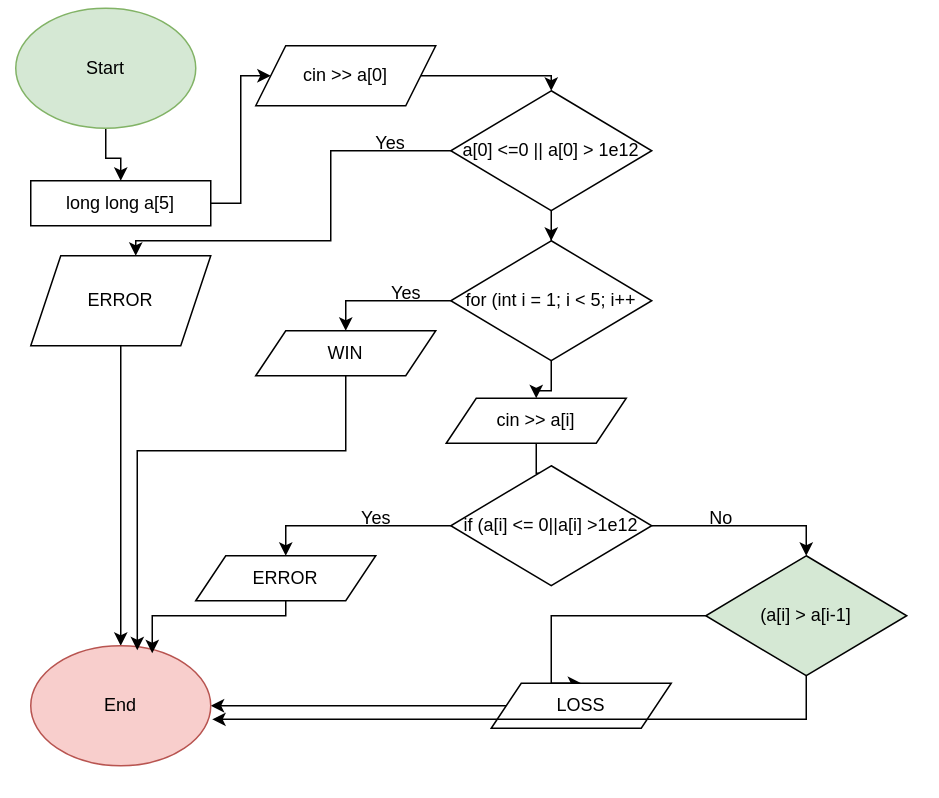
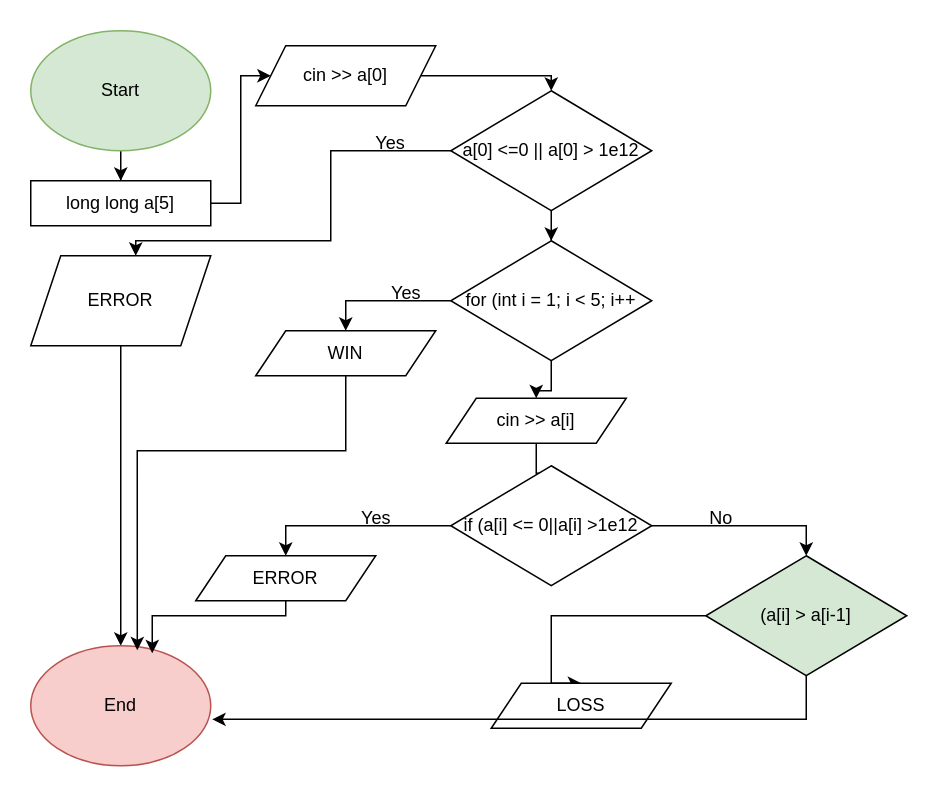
node "Start": moved (106, 68) -> (121, 91)
edge "LOSS" -> "End": removed
